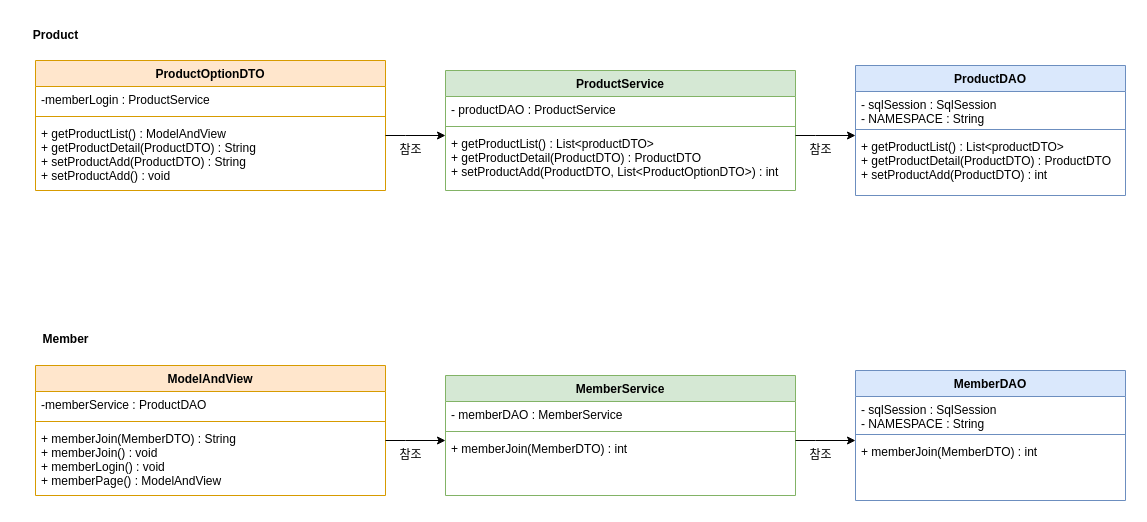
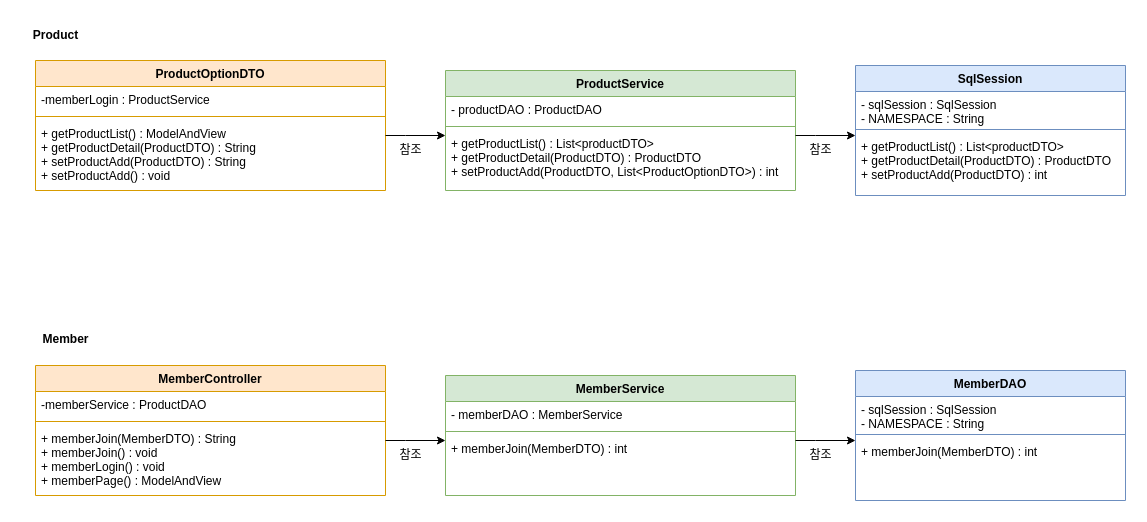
node "ProductDAO": label "ProductDAO" -> "SqlSession"
node "- productDAO : ProductService": label "- productDAO : ProductService" -> "- productDAO : ProductDAO"
node "ModelAndView": label "ModelAndView" -> "MemberController"
